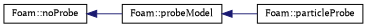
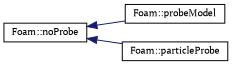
edge "Foam::particleProbe" -> "Foam::probeModel": now "Foam::particleProbe" -> "Foam::noProbe"
